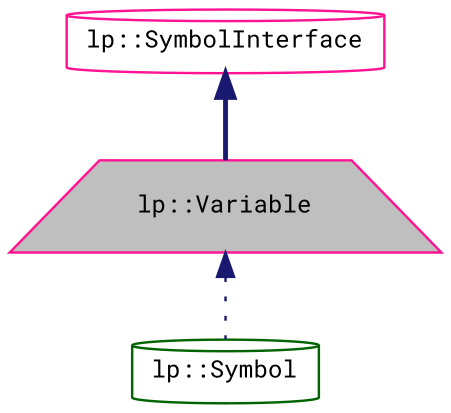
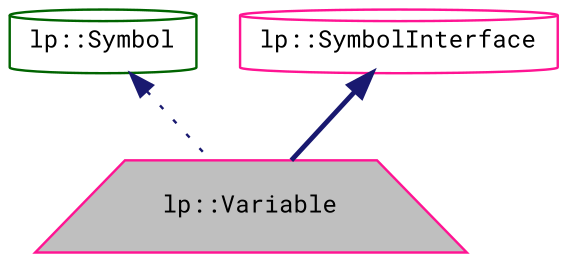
edge "lp::Symbol" -> "lp::Variable": reversed
